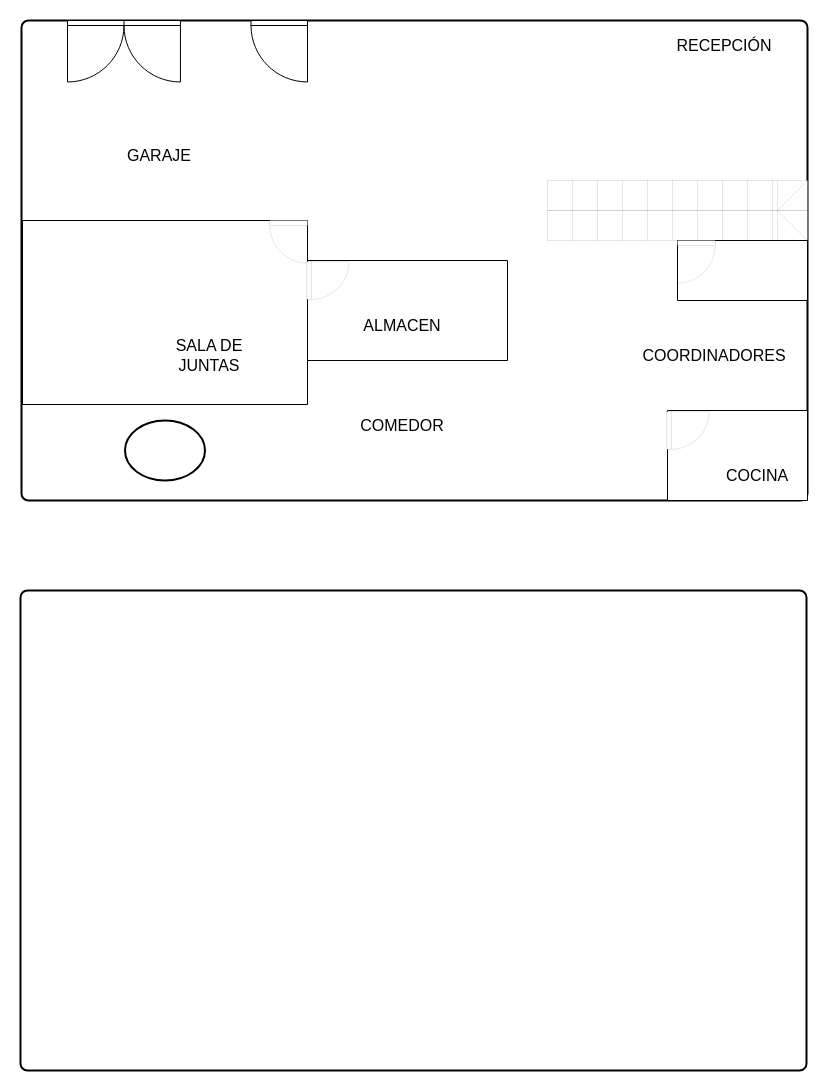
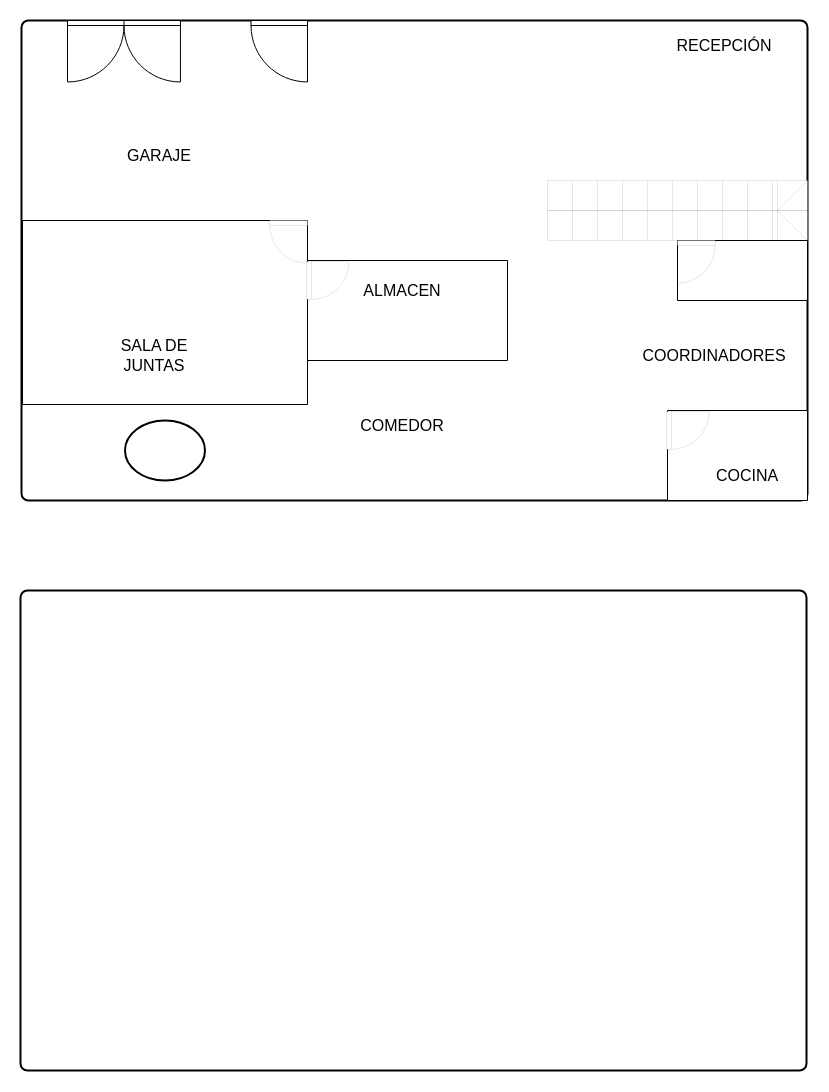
node "ALMACEN": moved (402, 326) -> (402, 291)
node "SALA DEJUNTAS": moved (209, 356) -> (154, 356)
node "COCINA": moved (757, 476) -> (747, 476)
